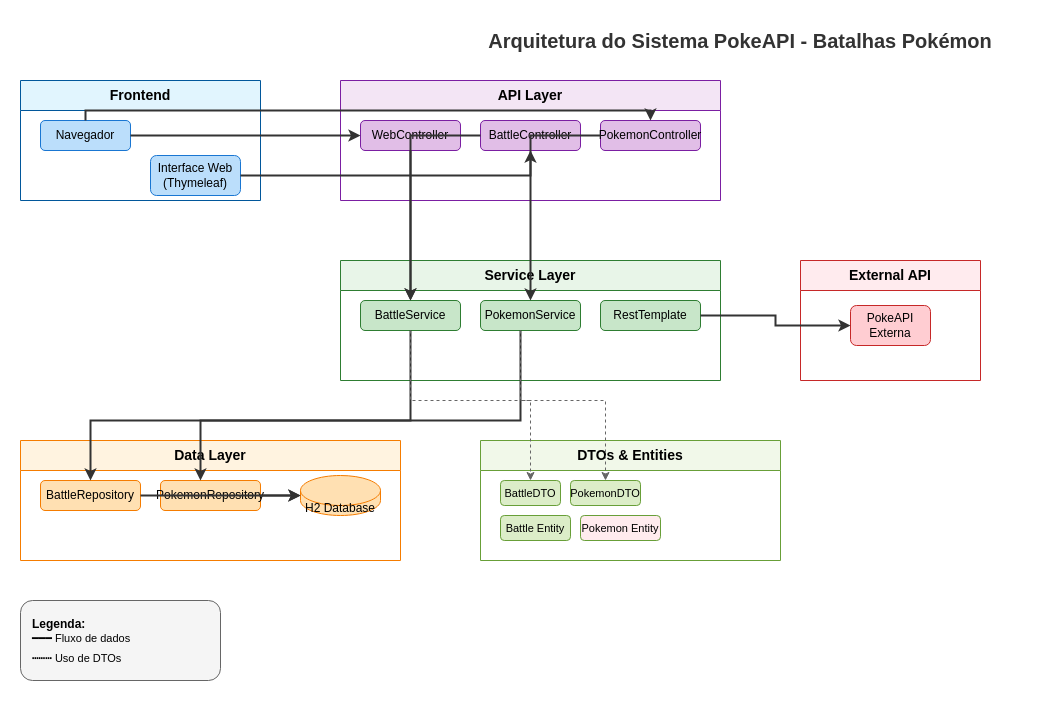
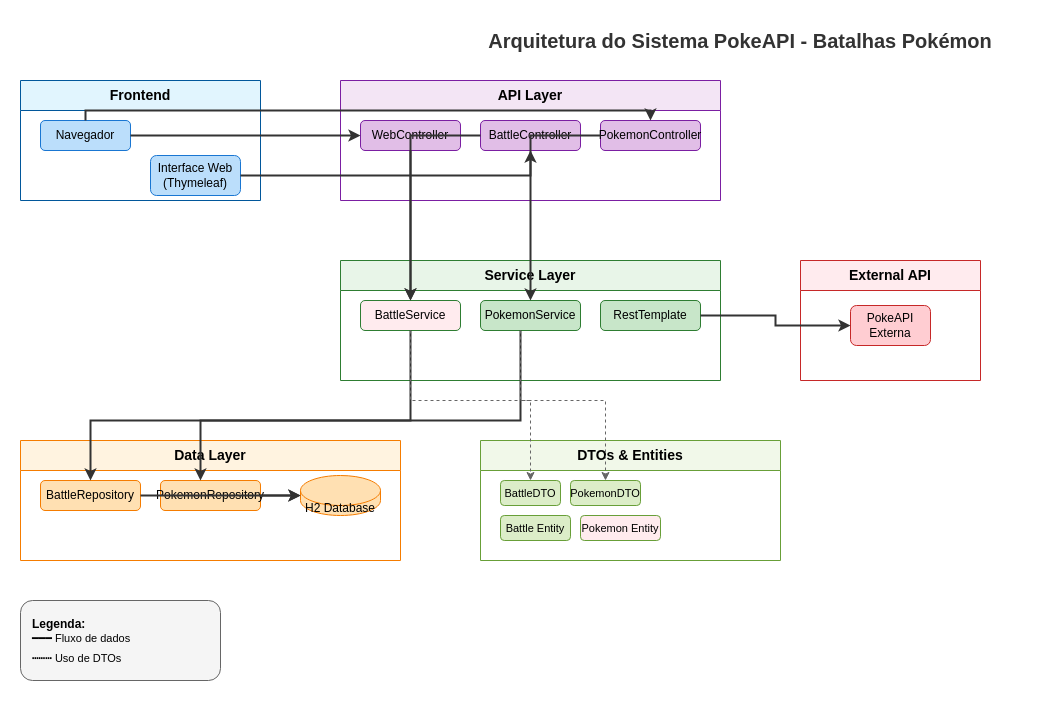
node "BattleService": fillcolor #c8e6c9 -> #ffebee
